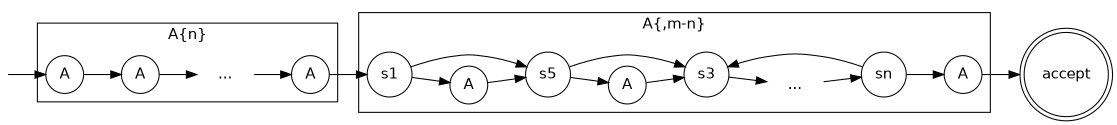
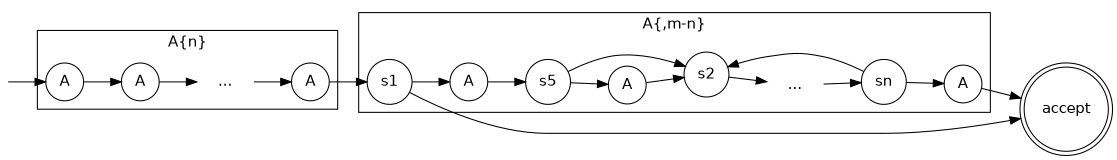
edge "s1" -> "s5": now "s1" -> "accept"
node "s3": label "s3" -> "s2"
